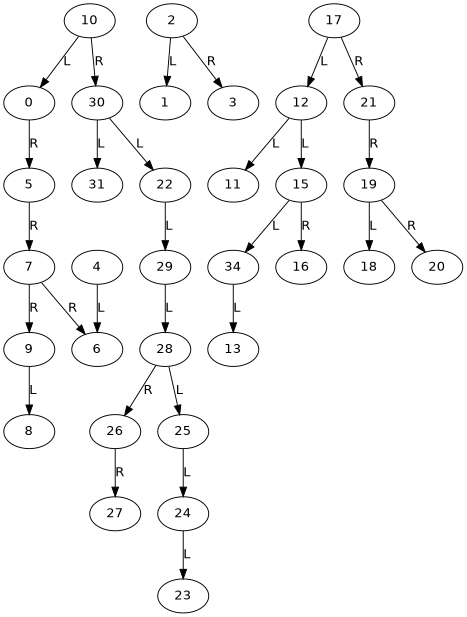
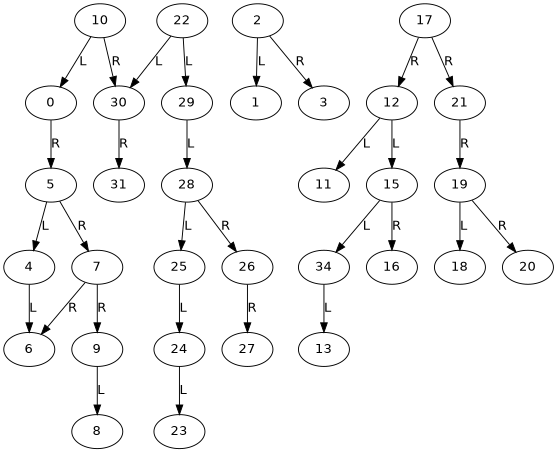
edge "17" -> "12": label "L" -> "R"
edge "30" -> "22": reversed
edge "30" -> "31": label "L" -> "R"
edge "5" -> "4": added, label "L"
